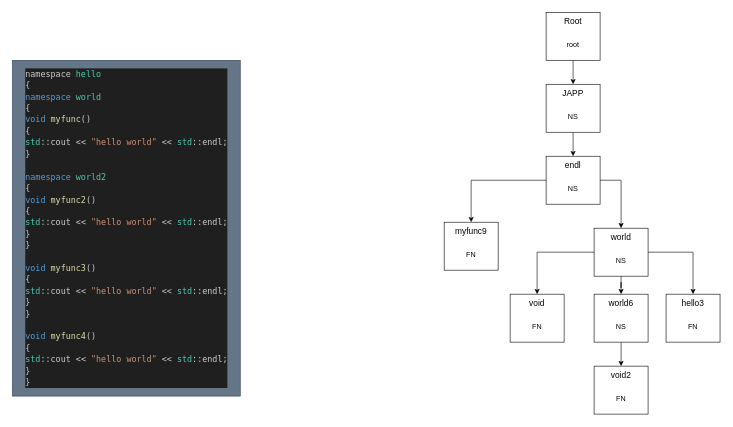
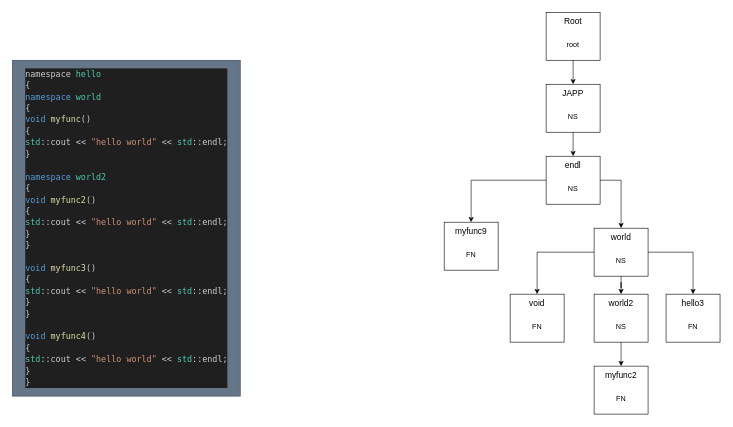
node "world6": label "world6" -> "world2"
node "void2": label "void2" -> "myfunc2"
